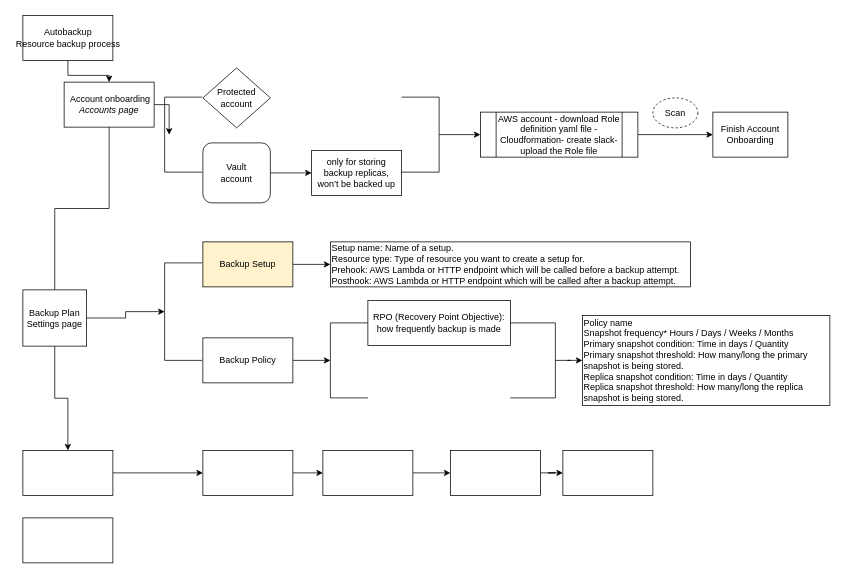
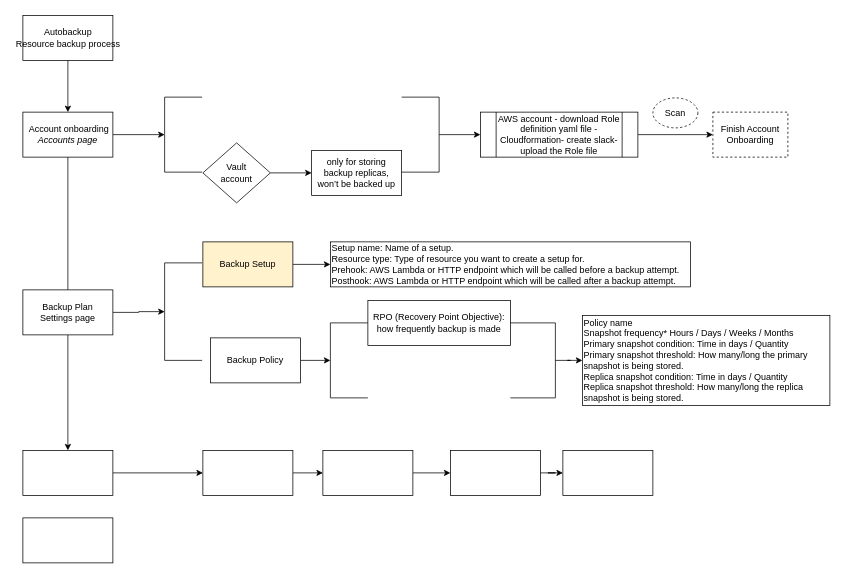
node "Protected account": removed
node "Account onboarding Accounts page": moved (109, 105) -> (68, 135)
node "Finish Account Onboarding": style solid -> dashed
node "Vault account": shape rounded rectangle -> diamond
node "Backup Plan Settings page": size 64x56 -> 90x45
node "Backup Policy": moved (248, 360) -> (255, 360)
